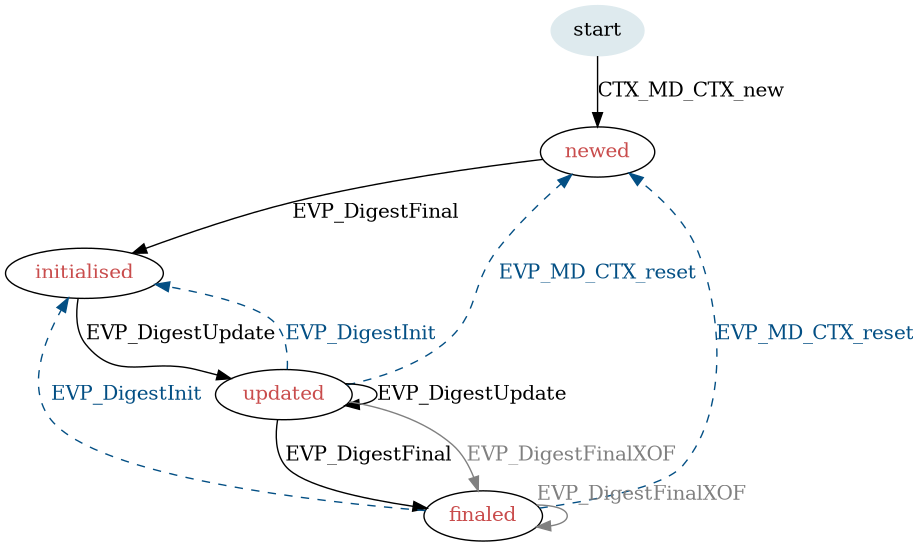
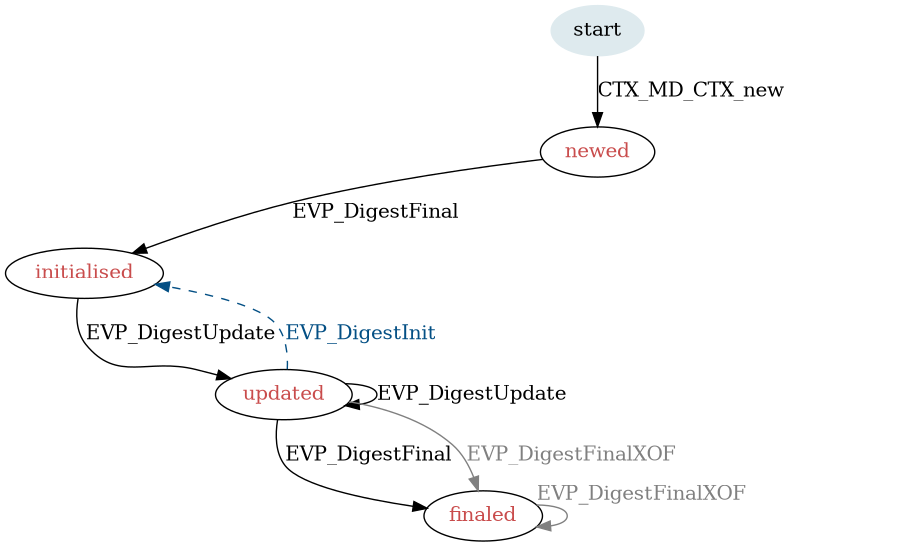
edge "updated" -> "newed": removed, label "EVP_MD_CTX_reset"
edge "finaled" -> "newed": removed, label "EVP_MD_CTX_reset"
edge "finaled" -> "initialised": removed, label "EVP_DigestInit"
